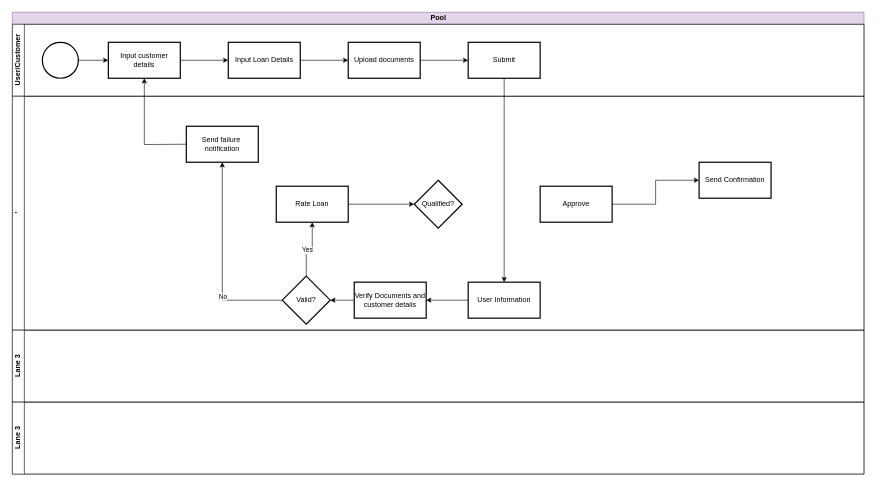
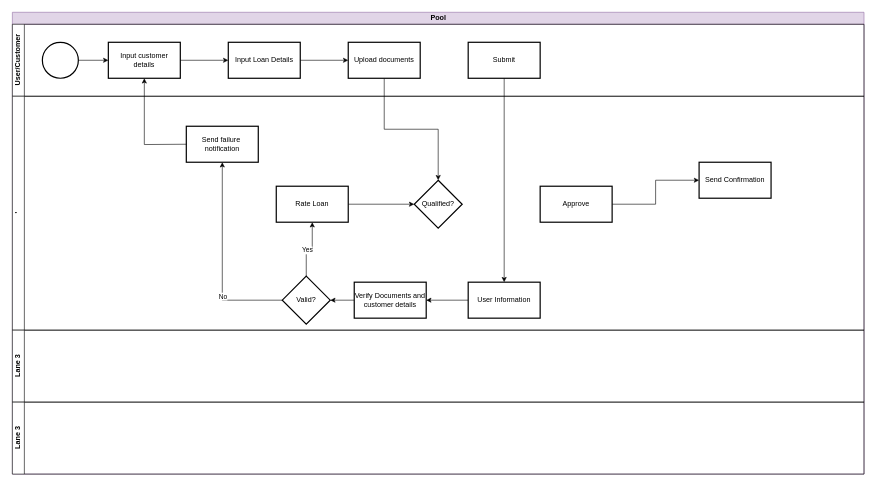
edge "Upload documents" -> "Submit": now "Upload documents" -> "Qualified?"
